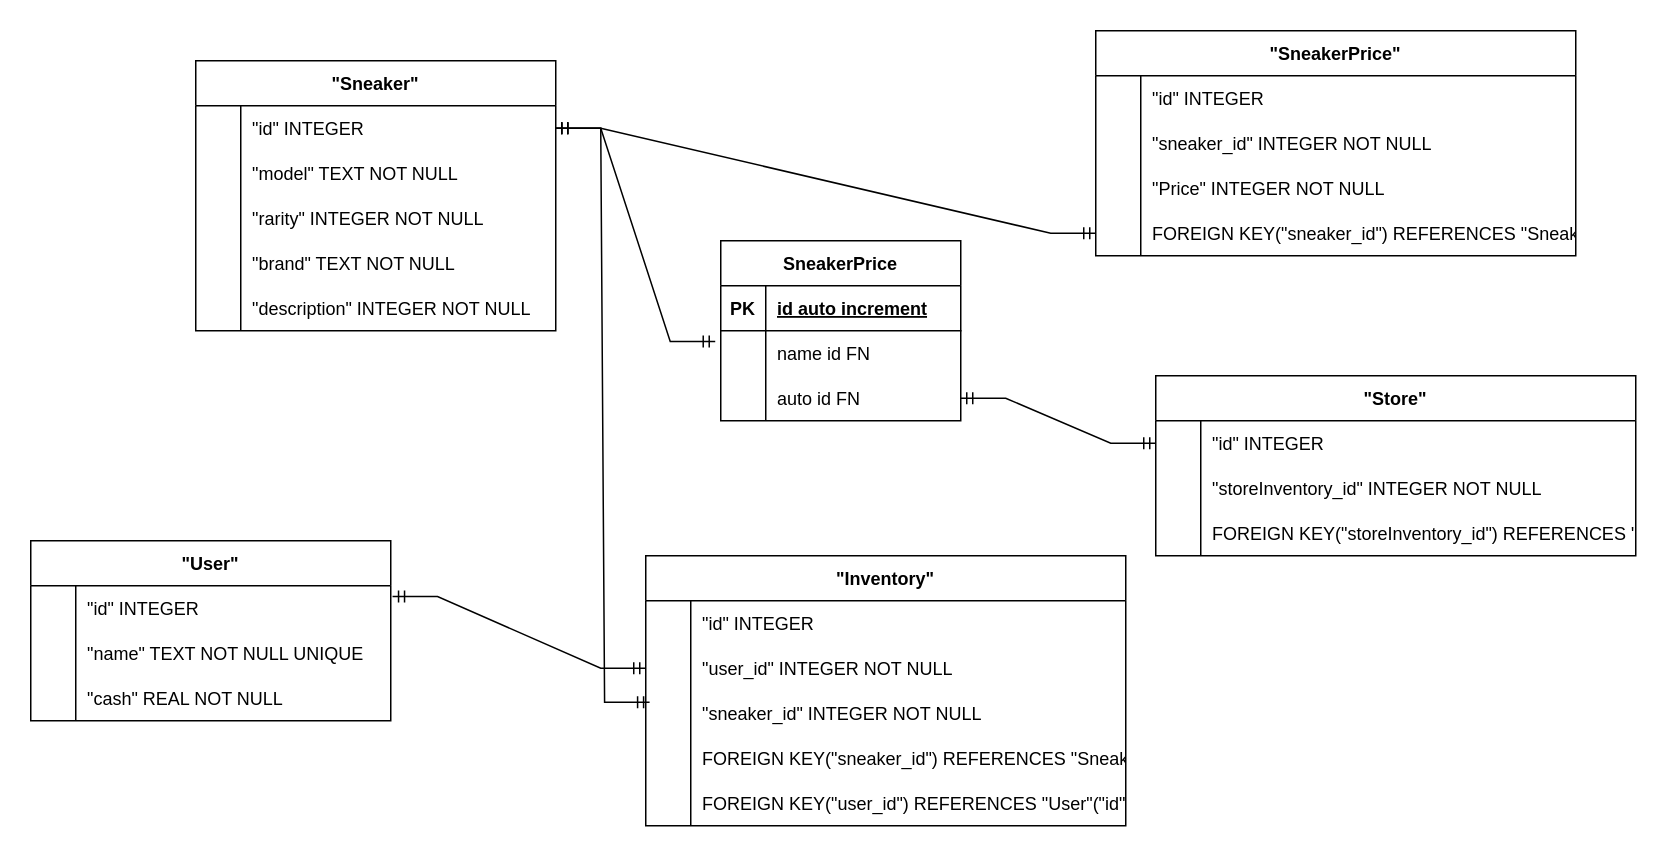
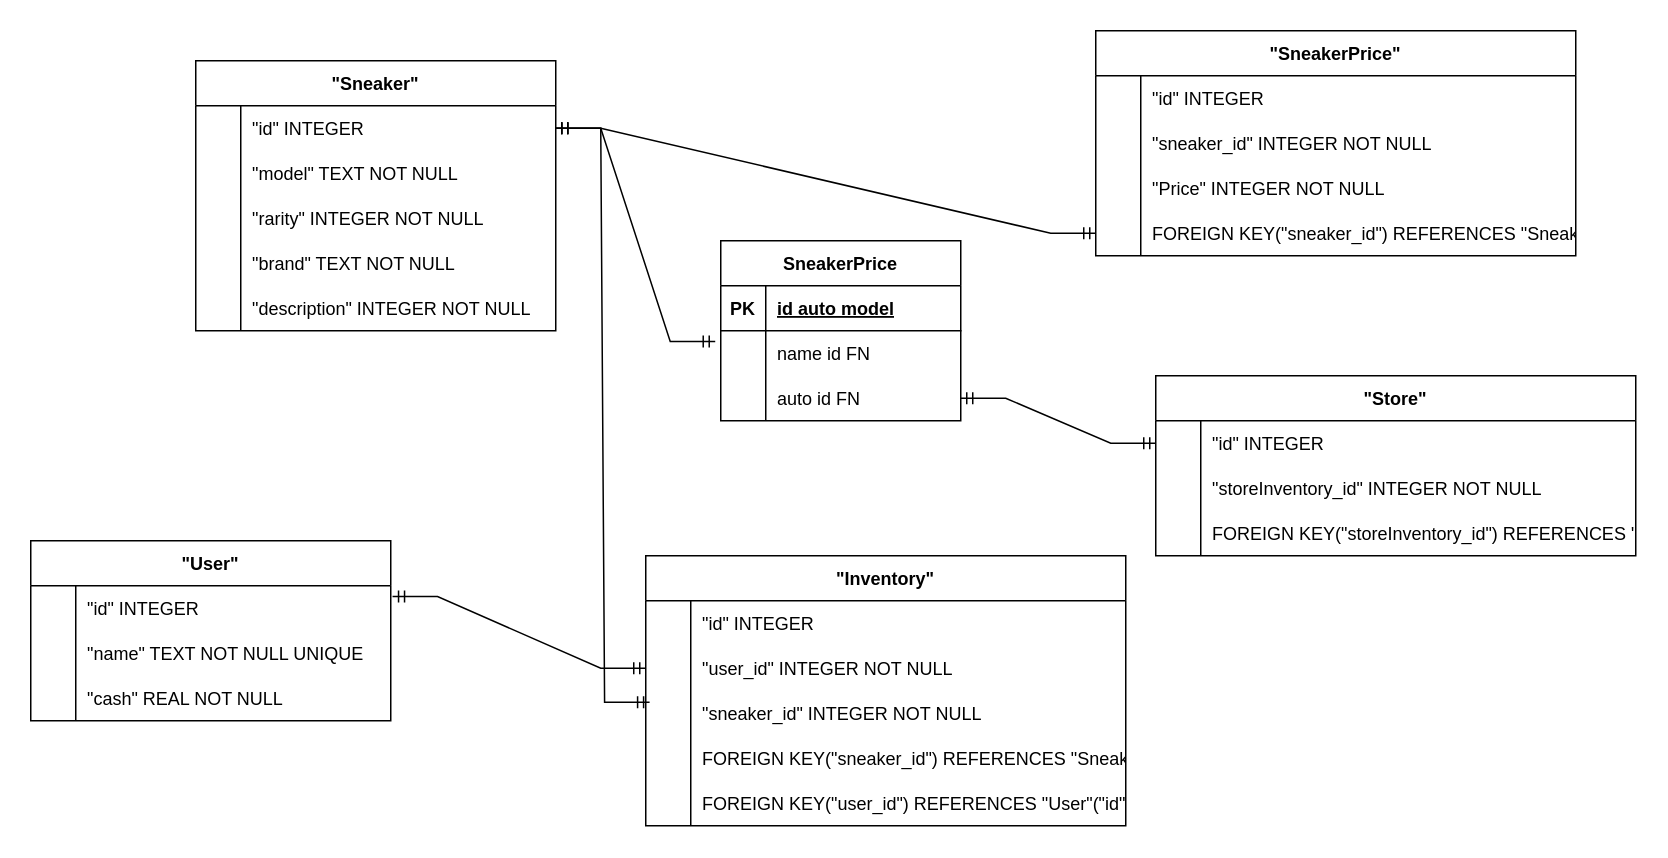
node "id auto increment": label "id auto increment" -> "id auto model"
